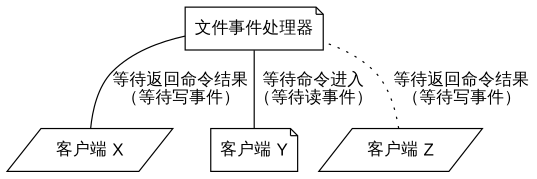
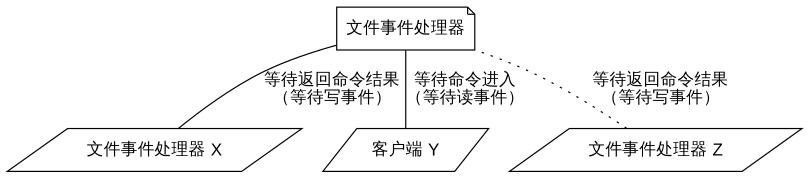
node "客户端 X": label "客户端 X" -> "文件事件处理器 X"
node "客户端 Y": shape note -> parallelogram
node "客户端 Z": label "客户端 Z" -> "文件事件处理器 Z"
